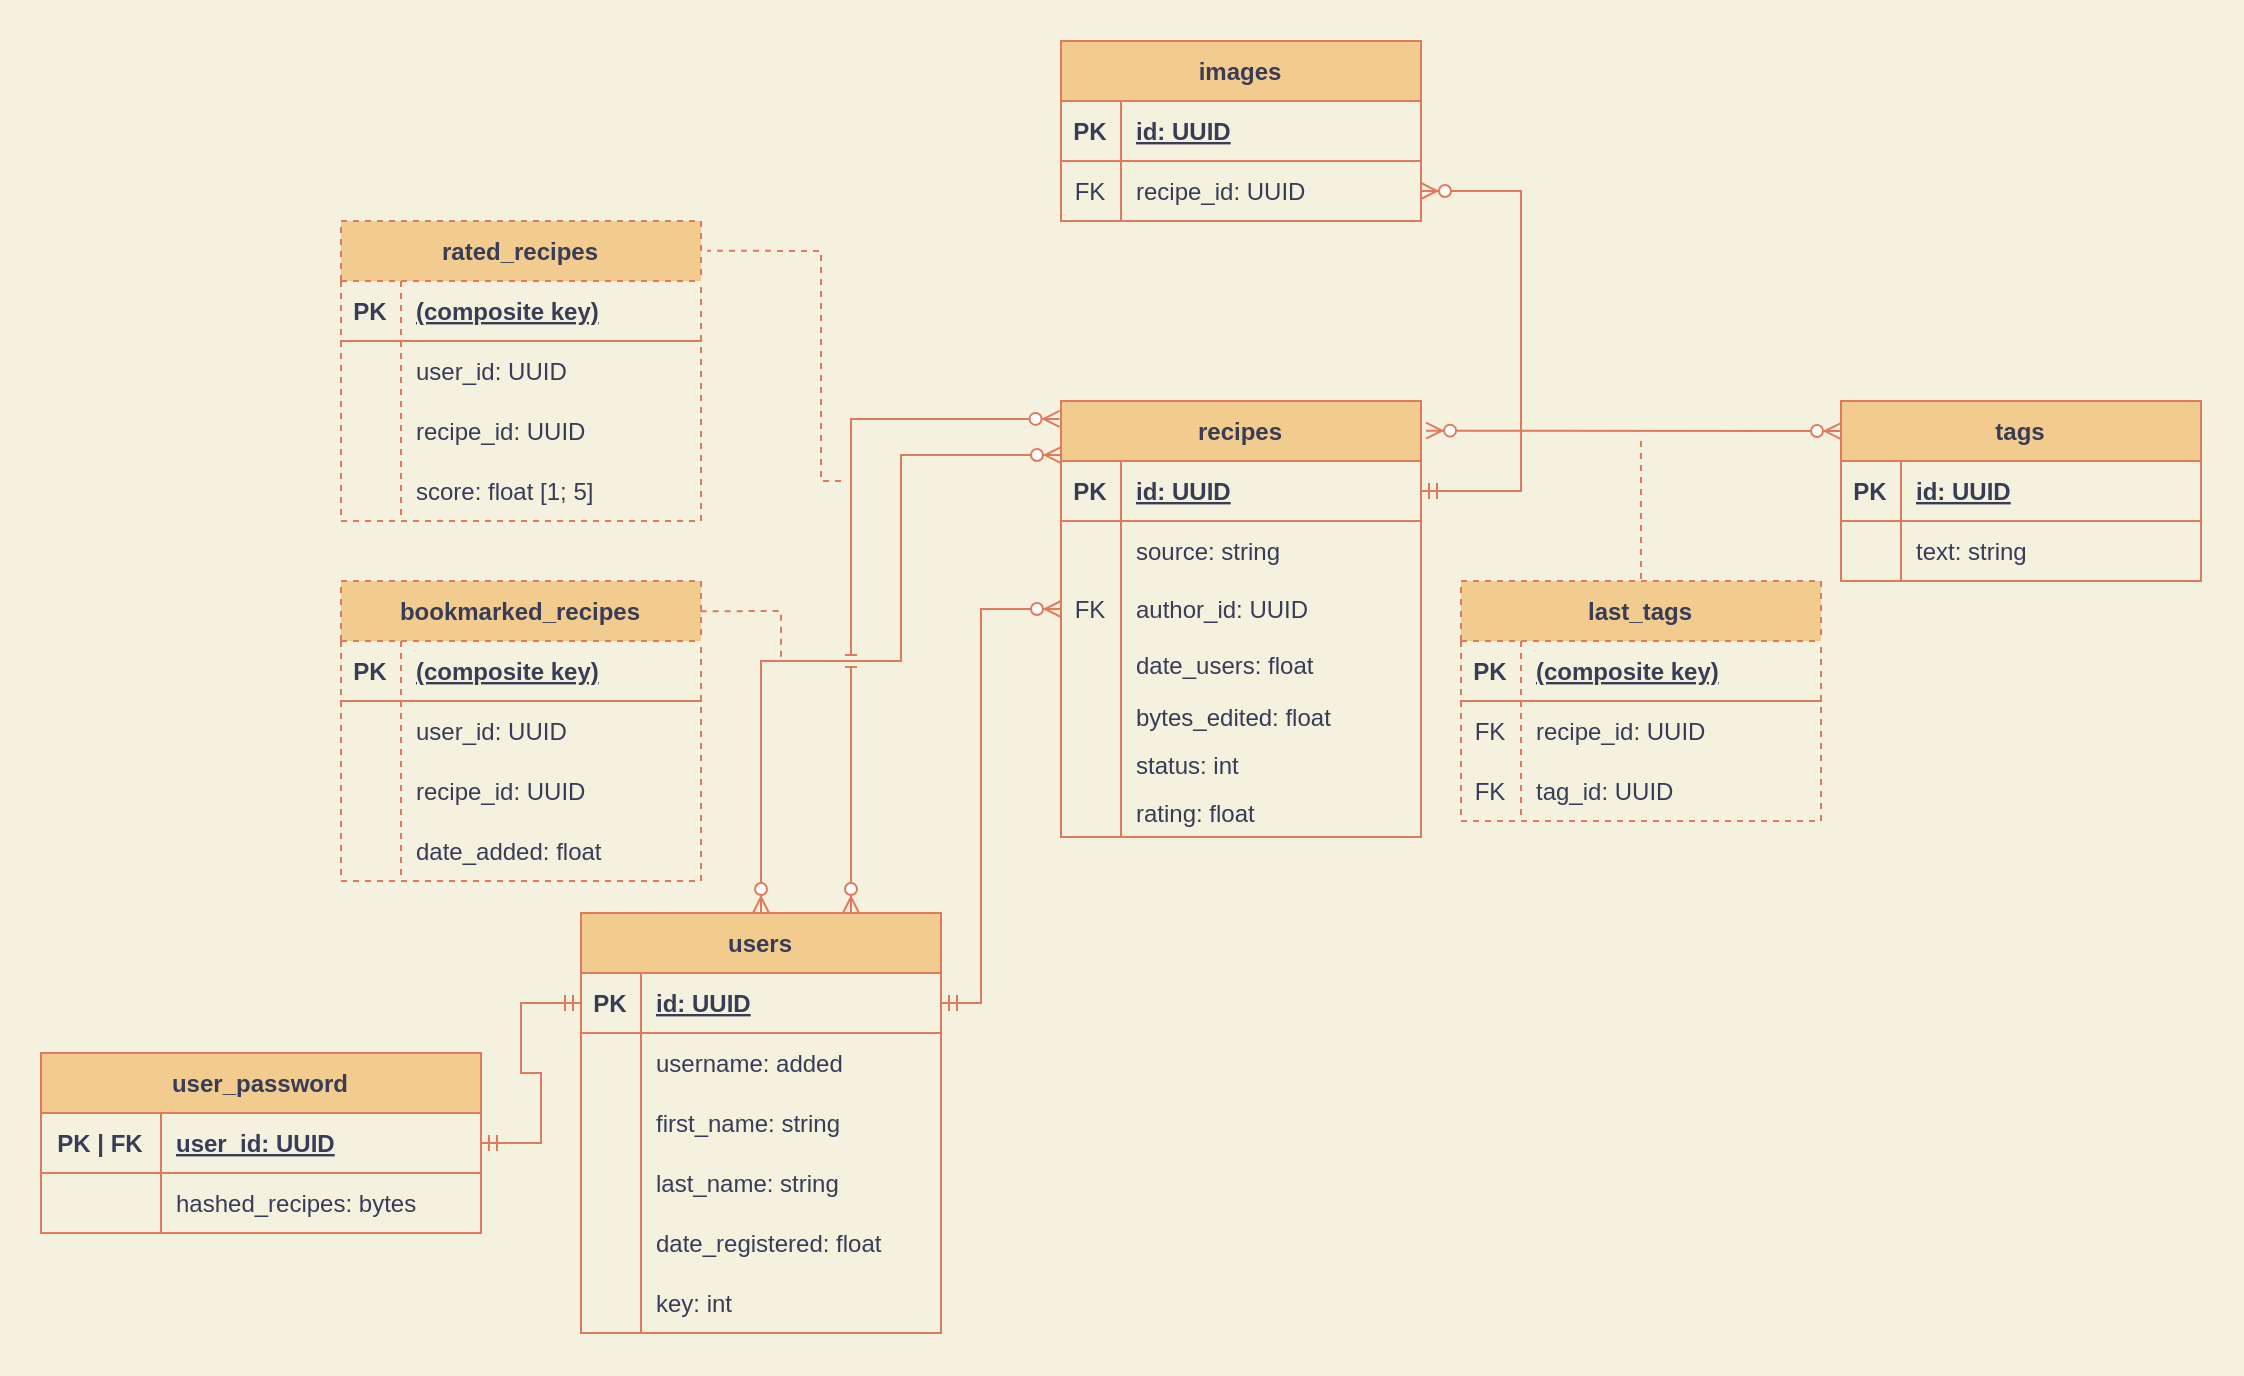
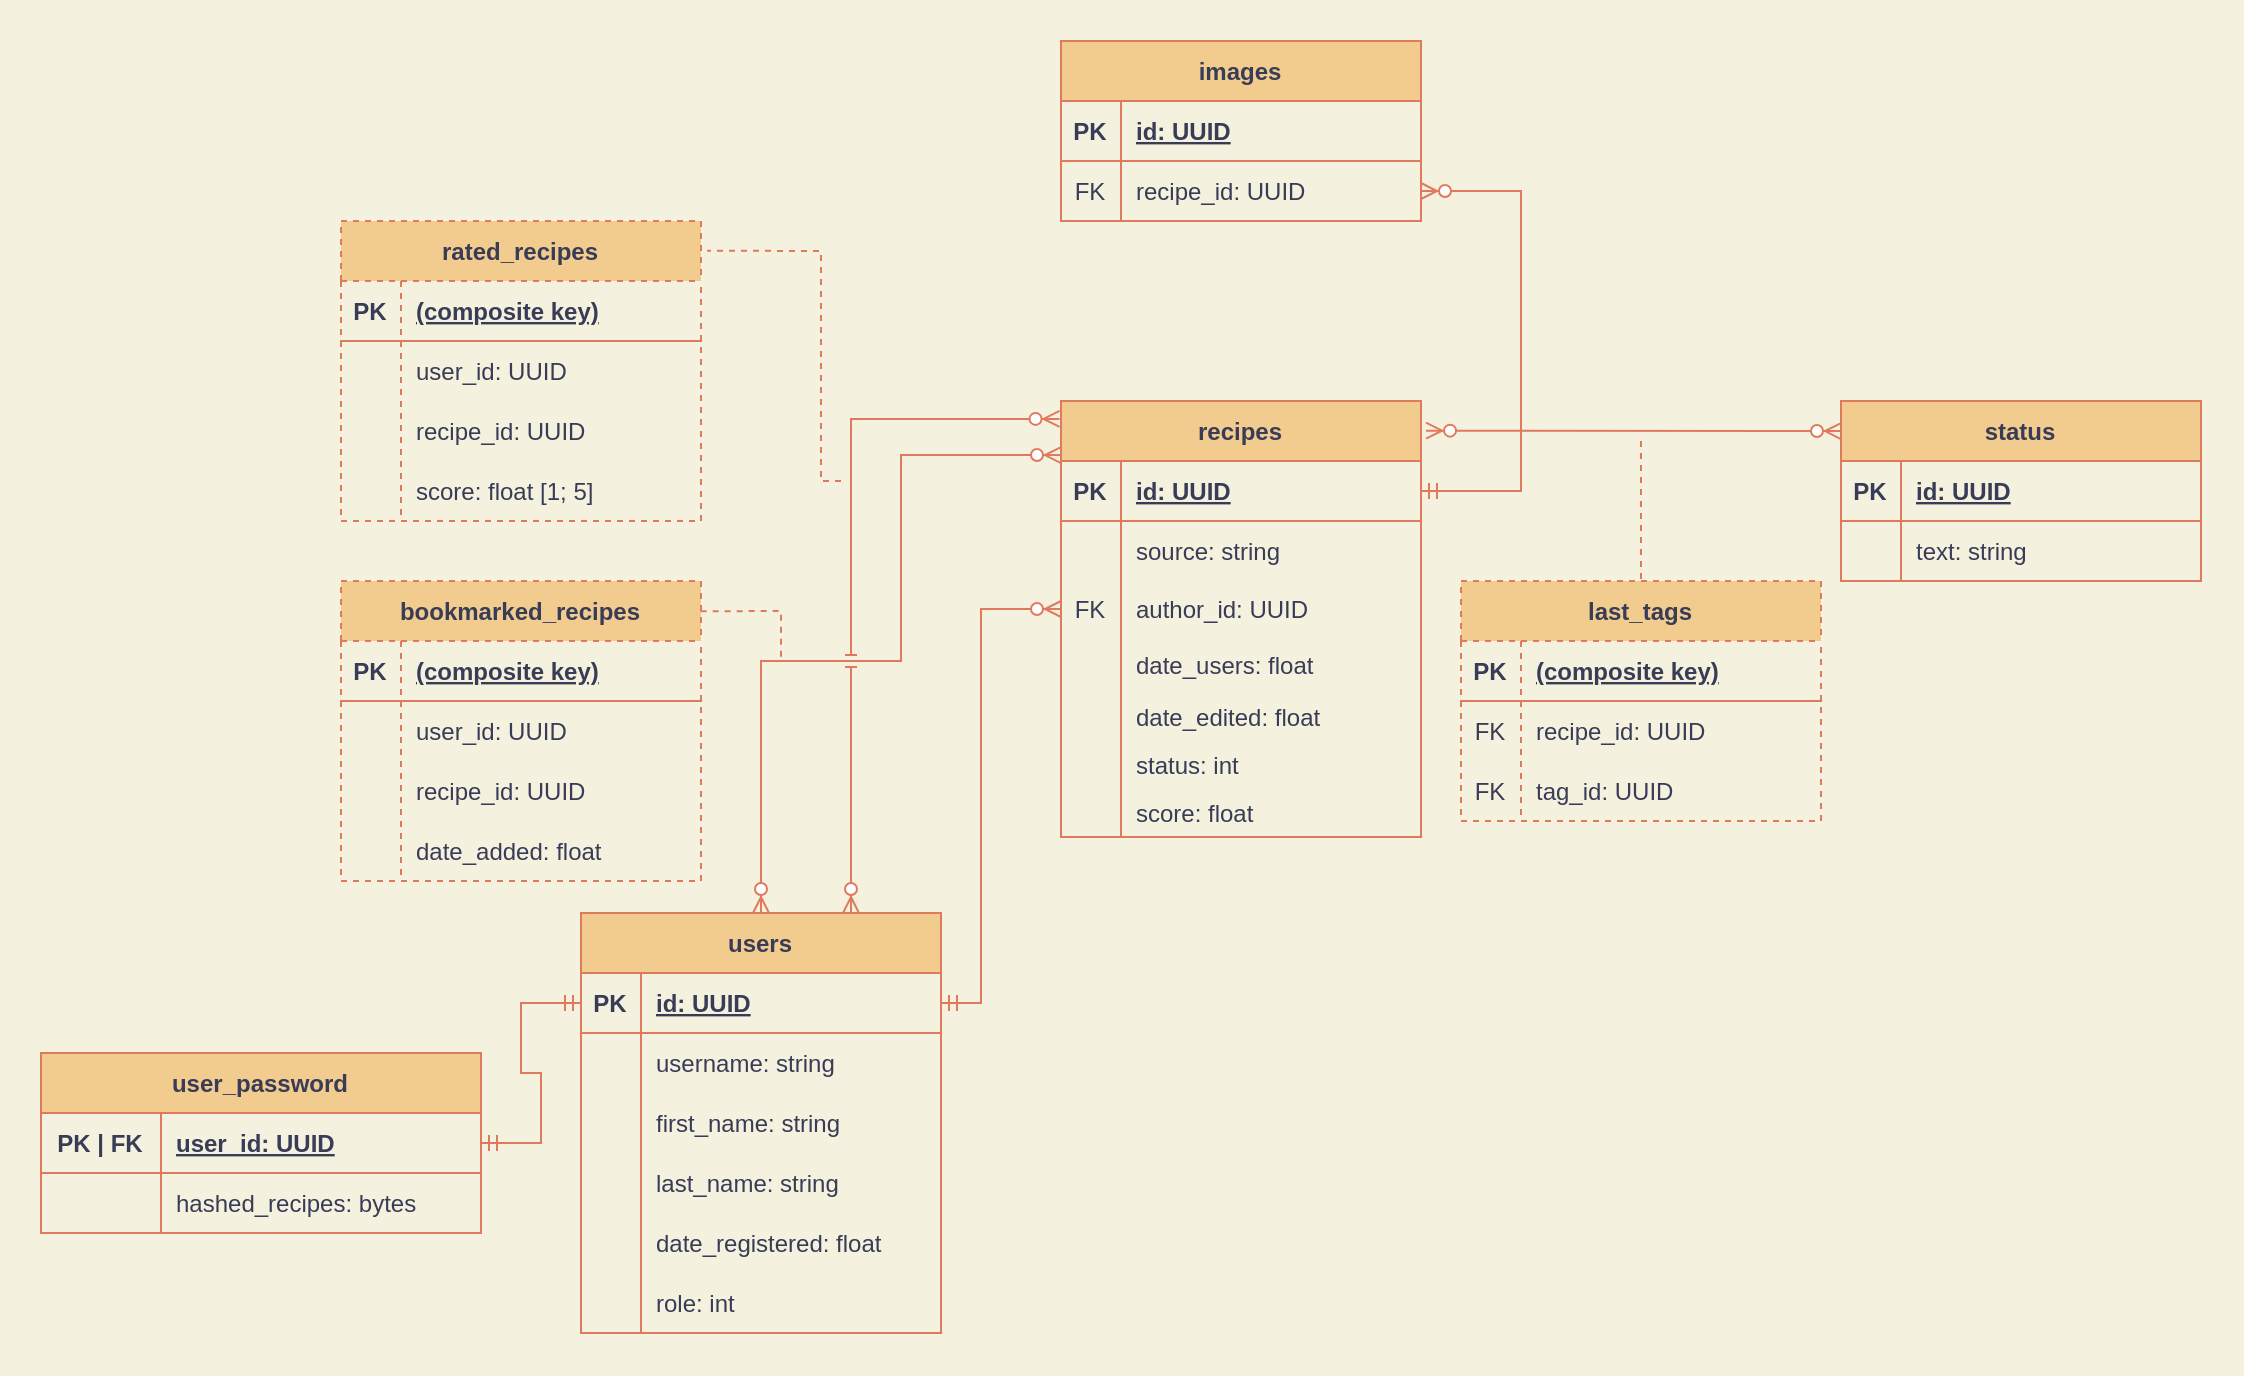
node "tags": label "tags" -> "status"
node "bytes_edited: float": label "bytes_edited: float" -> "date_edited: float"
node "rating: float": label "rating: float" -> "score: float"
node "username: added": label "username: added" -> "username: string"
node "key: int": label "key: int" -> "role: int"
